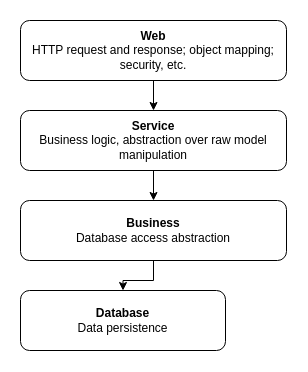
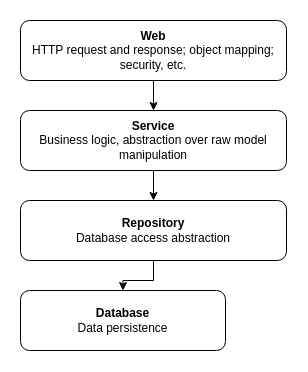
node "Business Database access abstraction": label "Business Database access abstraction" -> "Repository Database access abstraction"
